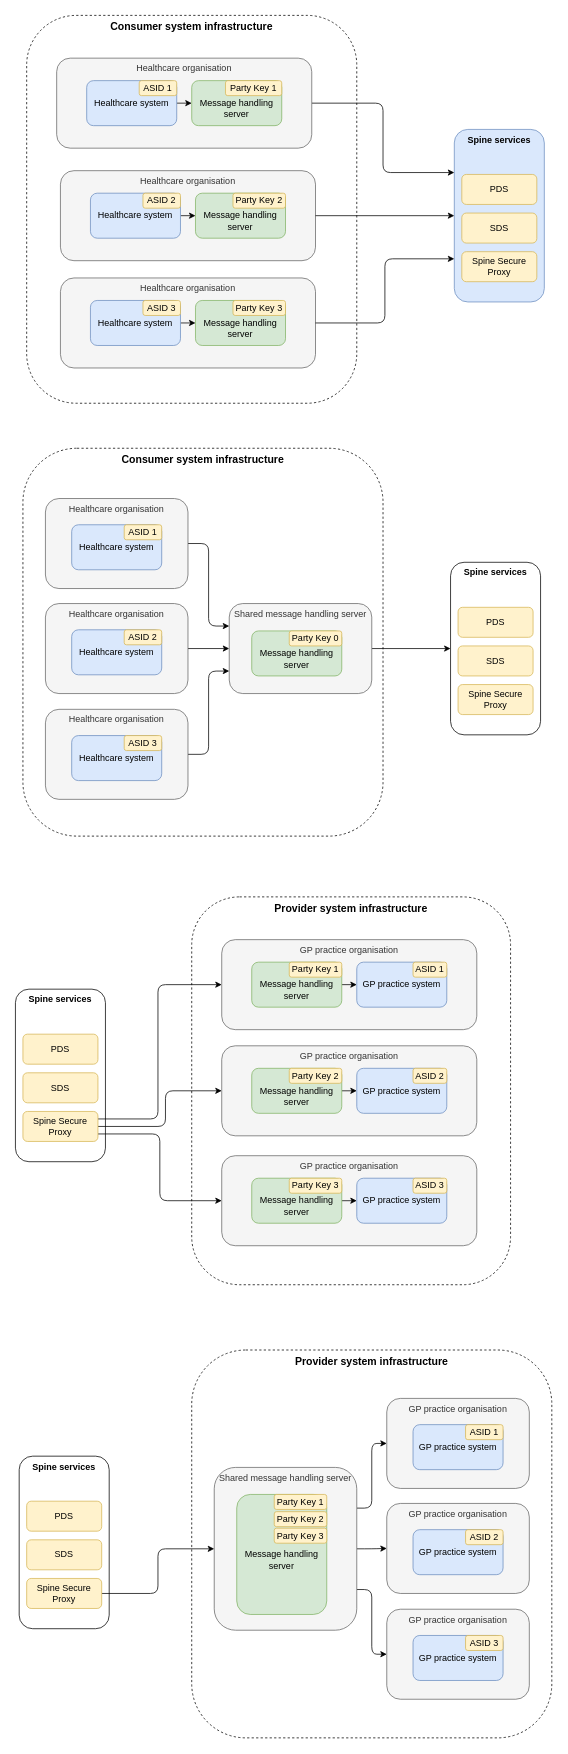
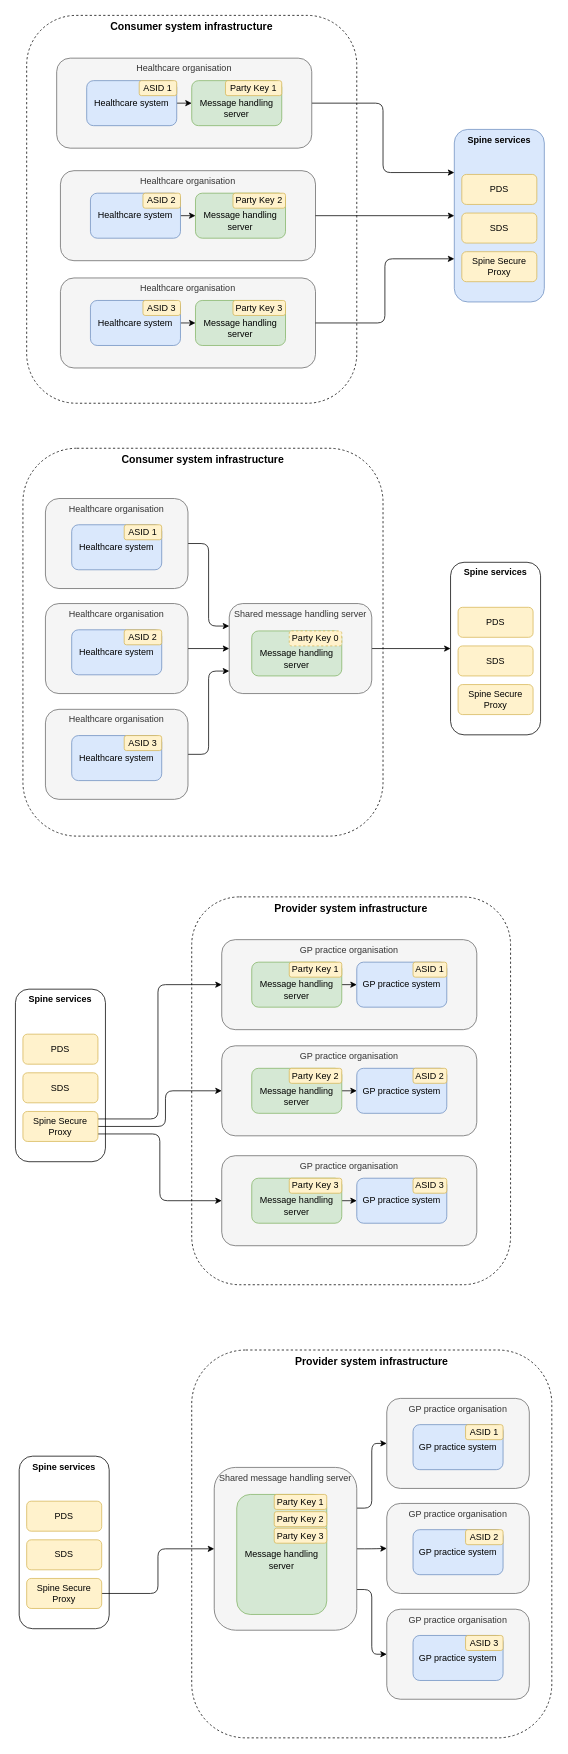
node "Party Key 0": style solid -> dashed
